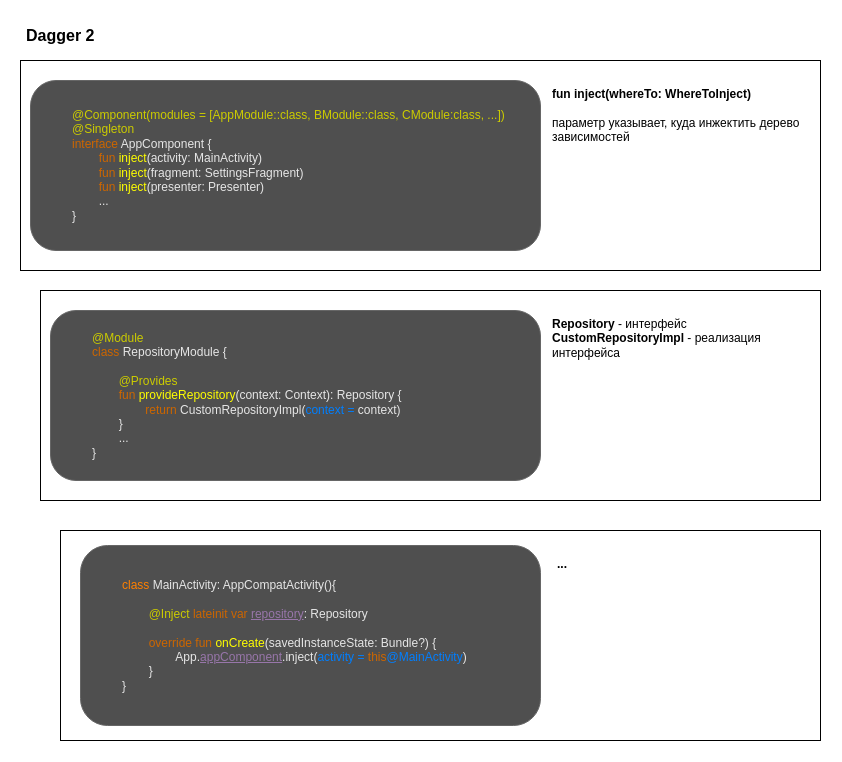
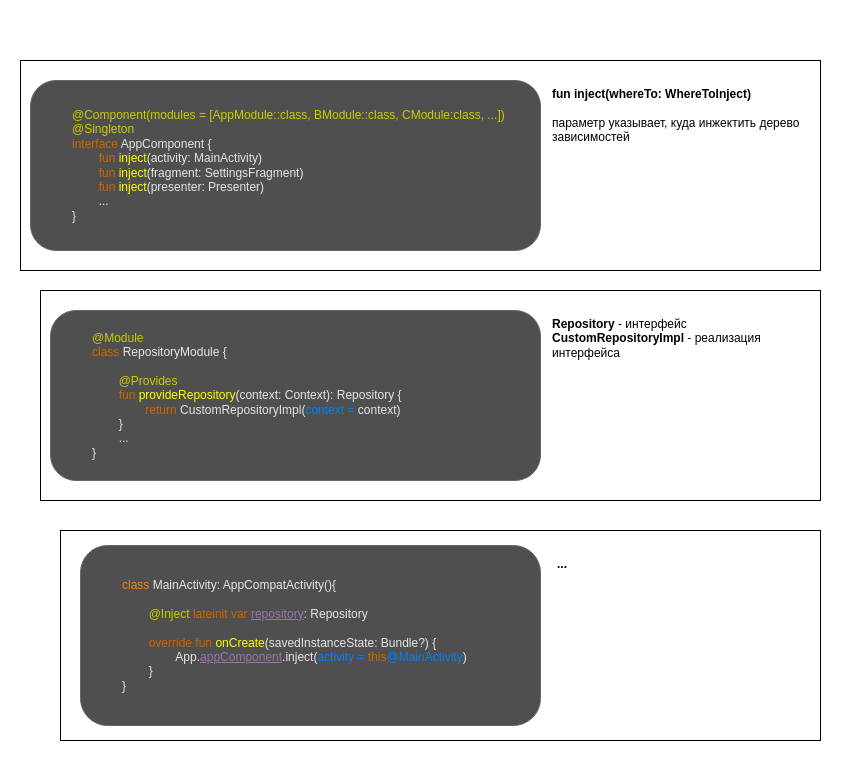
node "Dagger 2": removed
